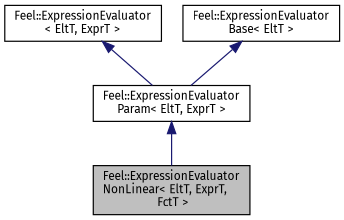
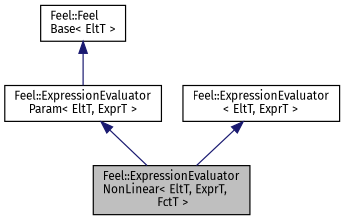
node "Feel::ExpressionEvaluator Base< EltT >": label "Feel::ExpressionEvaluator Base< EltT >" -> "Feel::Feel Base< EltT >"
edge "Feel::ExpressionEvaluator Param< EltT, ExprT >" -> "Feel::ExpressionEvaluator < EltT, ExprT >": now "Feel::ExpressionEvaluator NonLinear< EltT, ExprT, FctT >" -> "Feel::ExpressionEvaluator < EltT, ExprT >"
